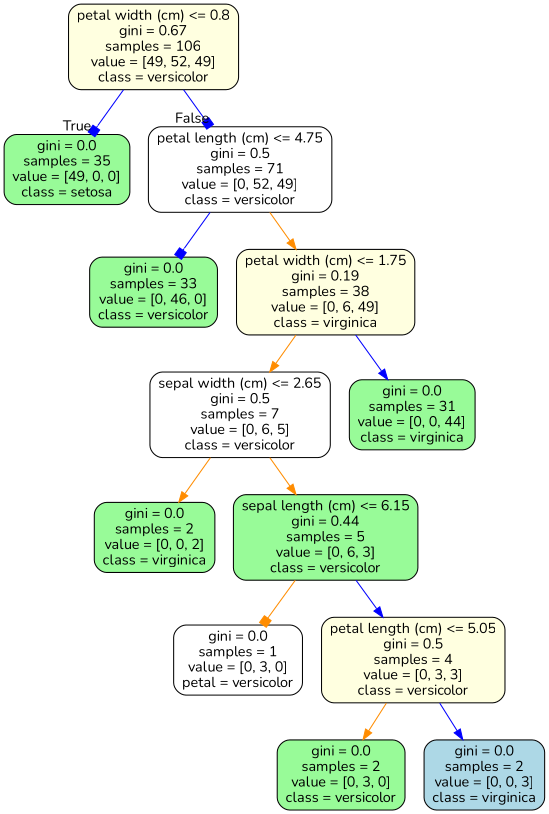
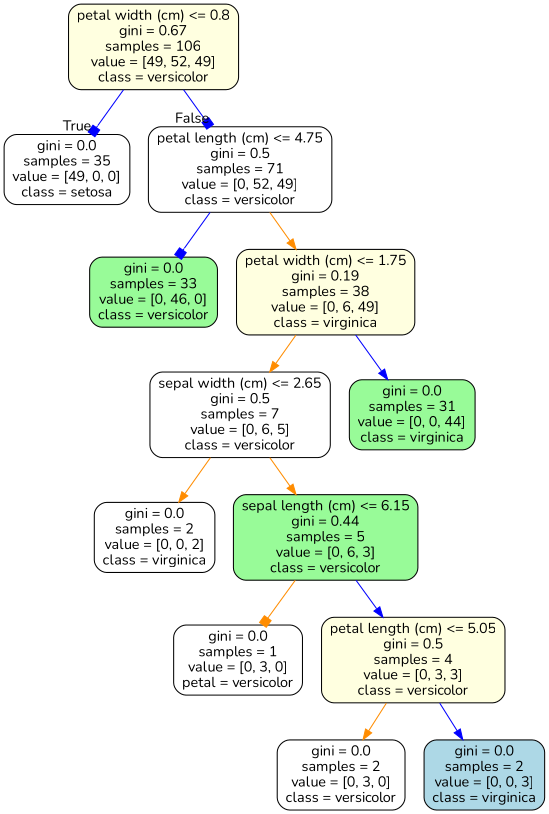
node "gini = 0.0 samples = 35 value = [49, 0, 0] class = setosa": fillcolor palegreen -> white
node "gini = 0.0 samples = 2 value = [0, 0, 2] class = virginica": fillcolor palegreen -> white
node "gini = 0.0 samples = 2 value = [0, 3, 0] class = versicolor": fillcolor palegreen -> white
